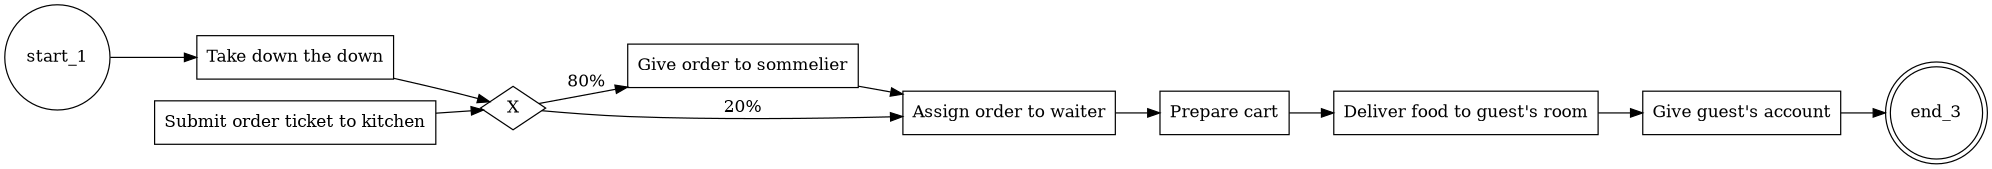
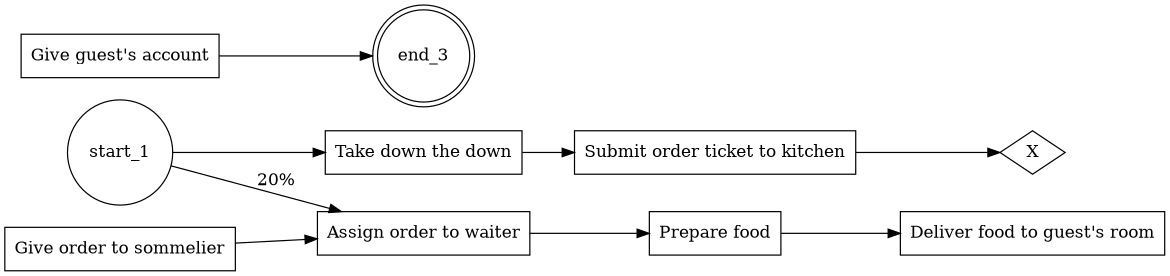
edge "Take down the down" -> "X": now "Take down the down" -> "Submit order ticket to kitchen"
edge "X" -> "Give order to sommelier": removed, label "80%"
node "Prepare cart": label "Prepare cart" -> "Prepare food"
edge "Deliver food to guest's room" -> "Give guest's account": removed
edge "X" -> "Assign order to waiter": now "start_1" -> "Assign order to waiter"
